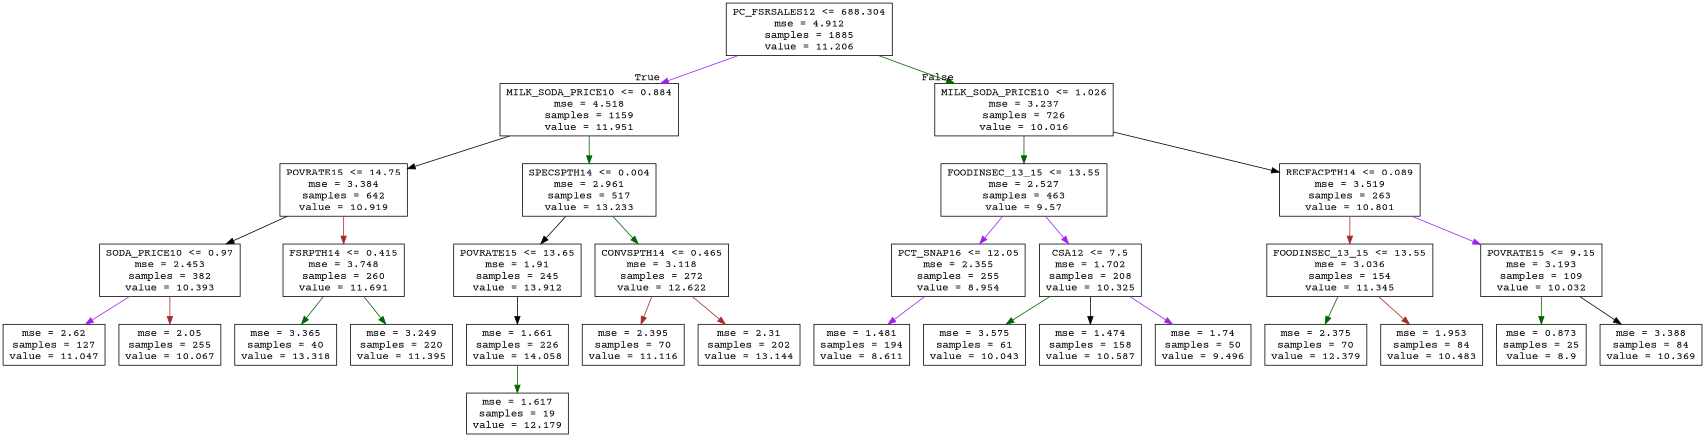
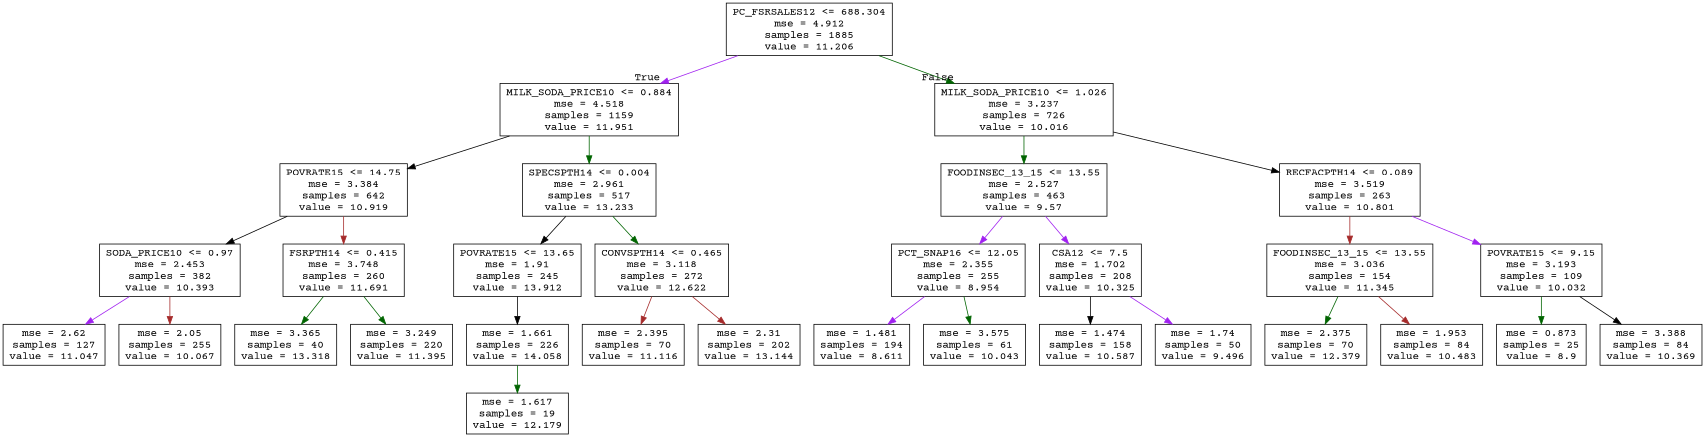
edge "CSA12 <= 7.5 mse = 1.702 samples = 208 value = 10.325" -> "mse = 3.575 samples = 61 value = 10.043": now "PCT_SNAP16 <= 12.05 mse = 2.355 samples = 255 value = 8.954" -> "mse = 3.575 samples = 61 value = 10.043"
